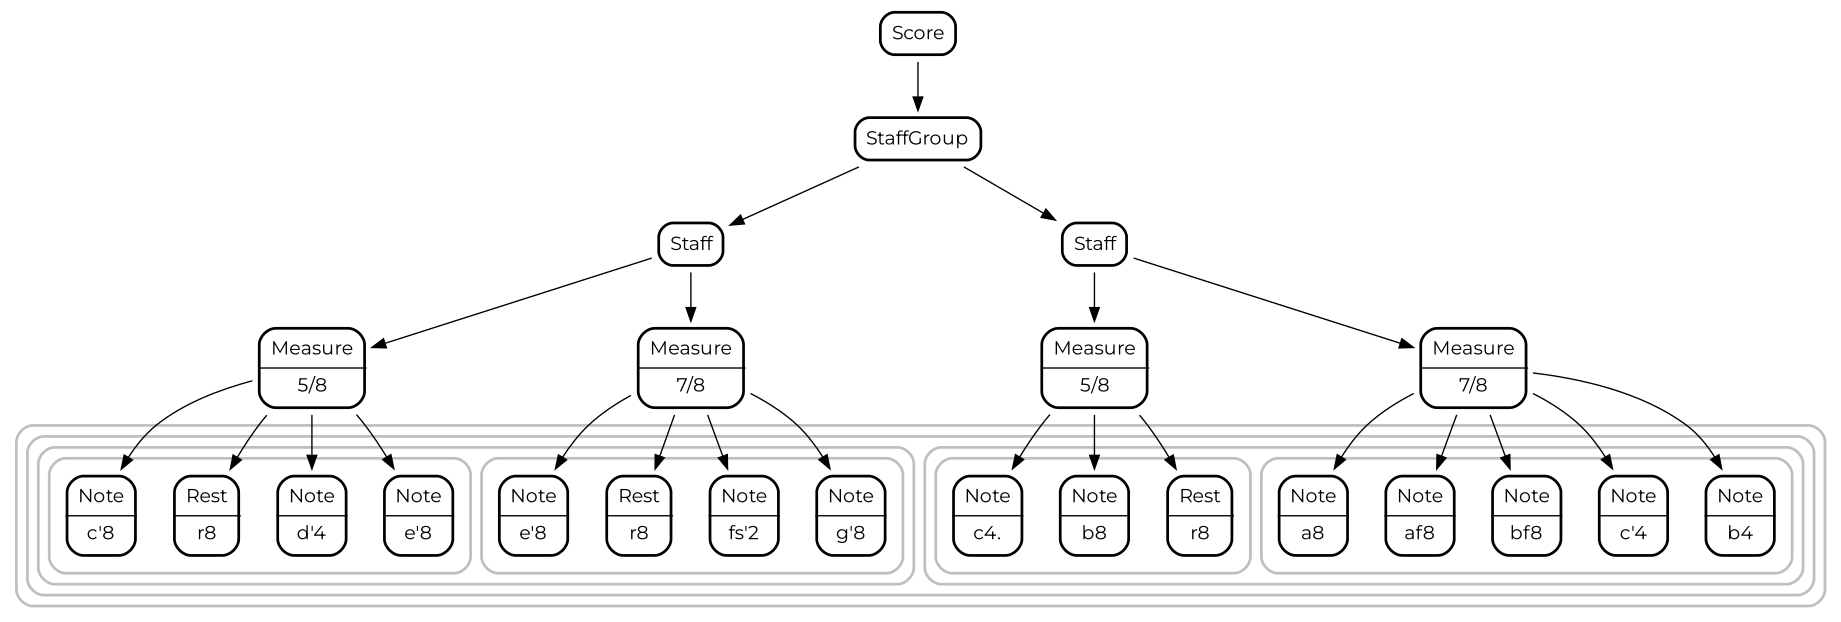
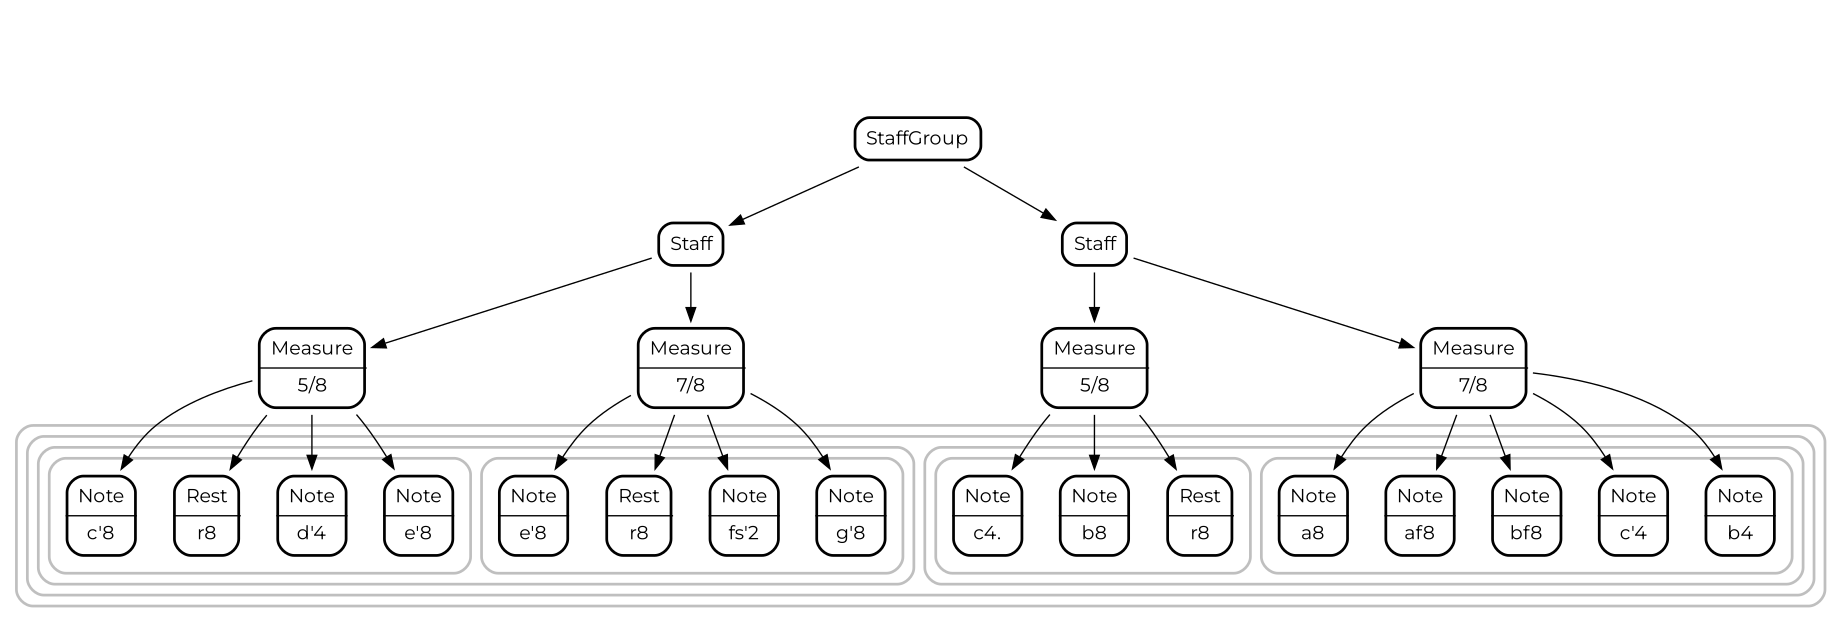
node "Score": removed
